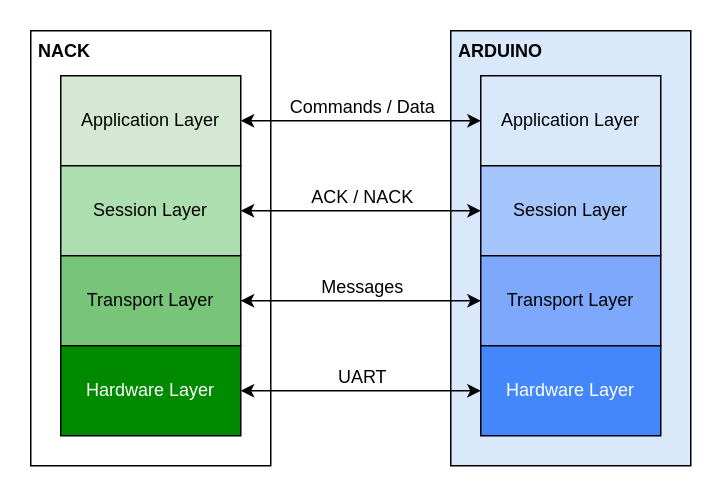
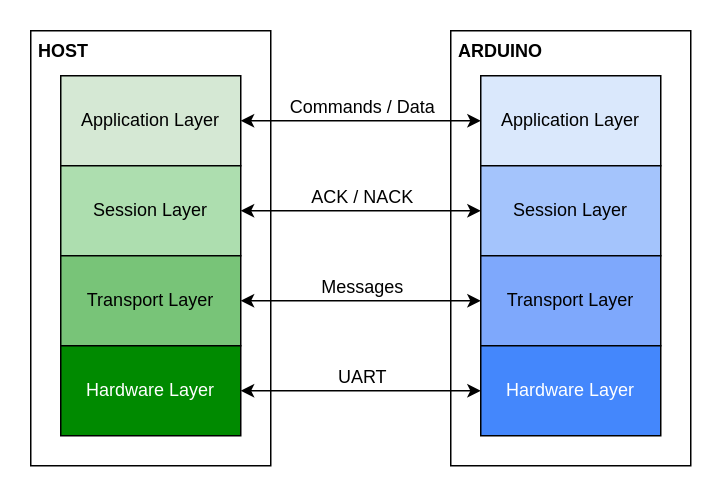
node "NACK": label "NACK" -> "HOST"
node "ARDUINO": fillcolor #dae8fc -> #ffffff
